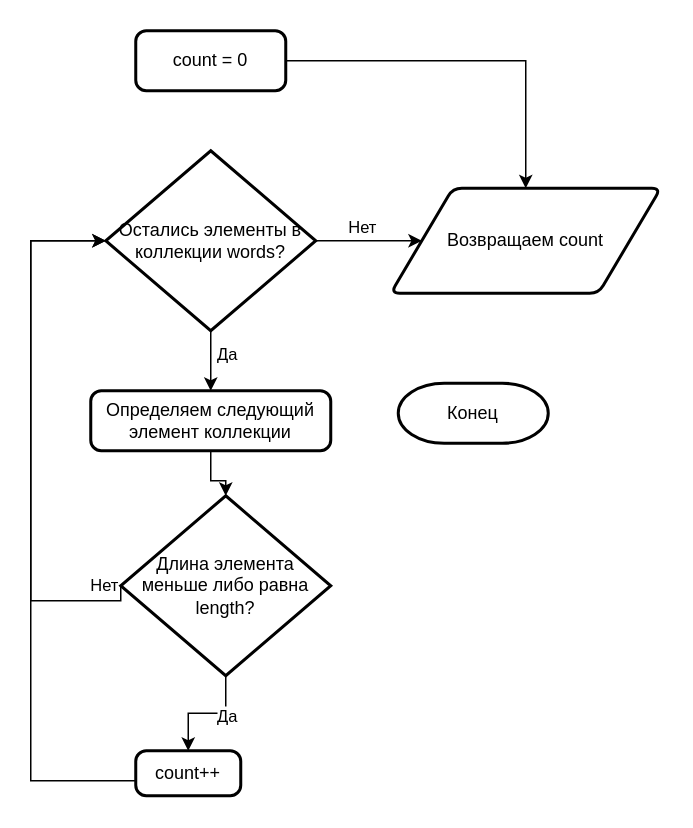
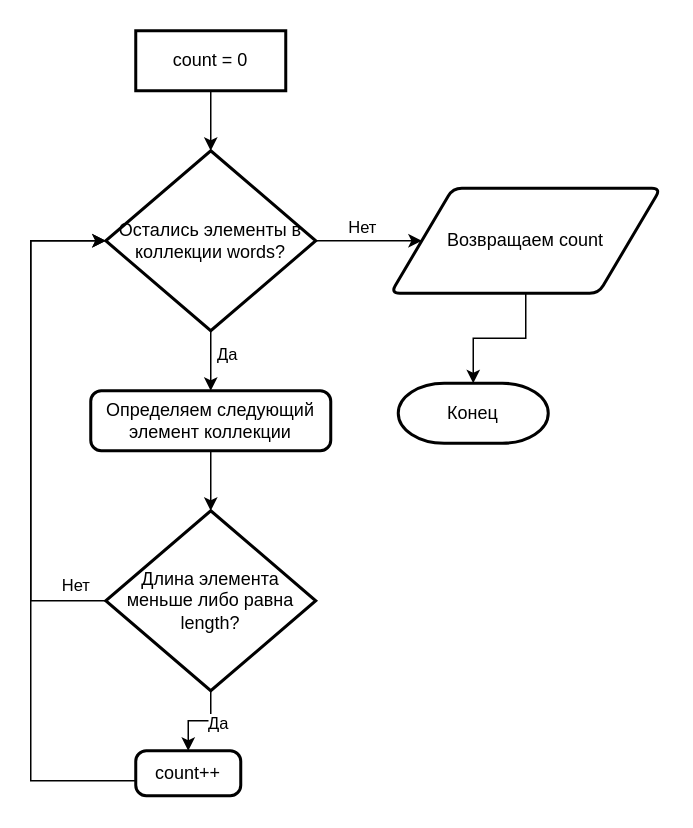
node "count = 0": shape rounded rectangle -> rectangle
edge "count = 0" -> "Возвращаем count": now "count = 0" -> "Остались элементы в коллекции words?"
edge "Возвращаем count" -> "Конец": added
node "Длина элемента меньше либо равна length?": moved (226, 586) -> (211, 601)
